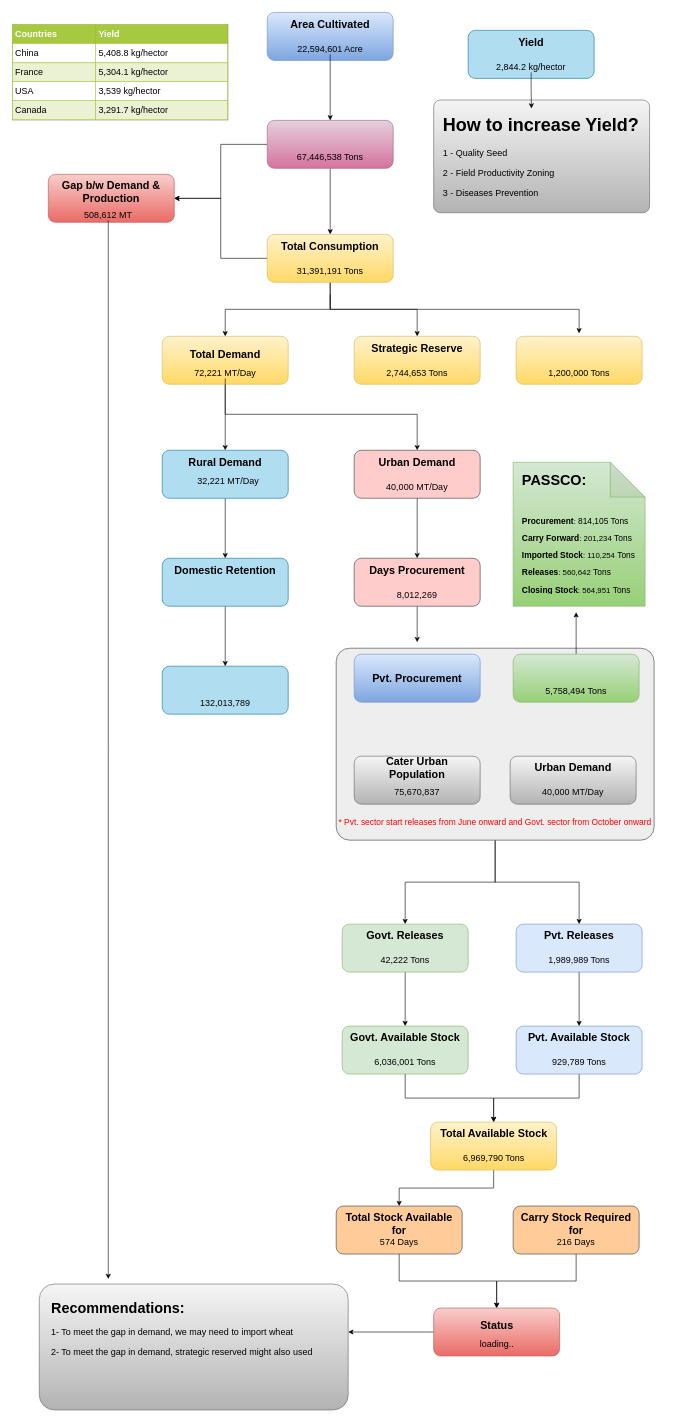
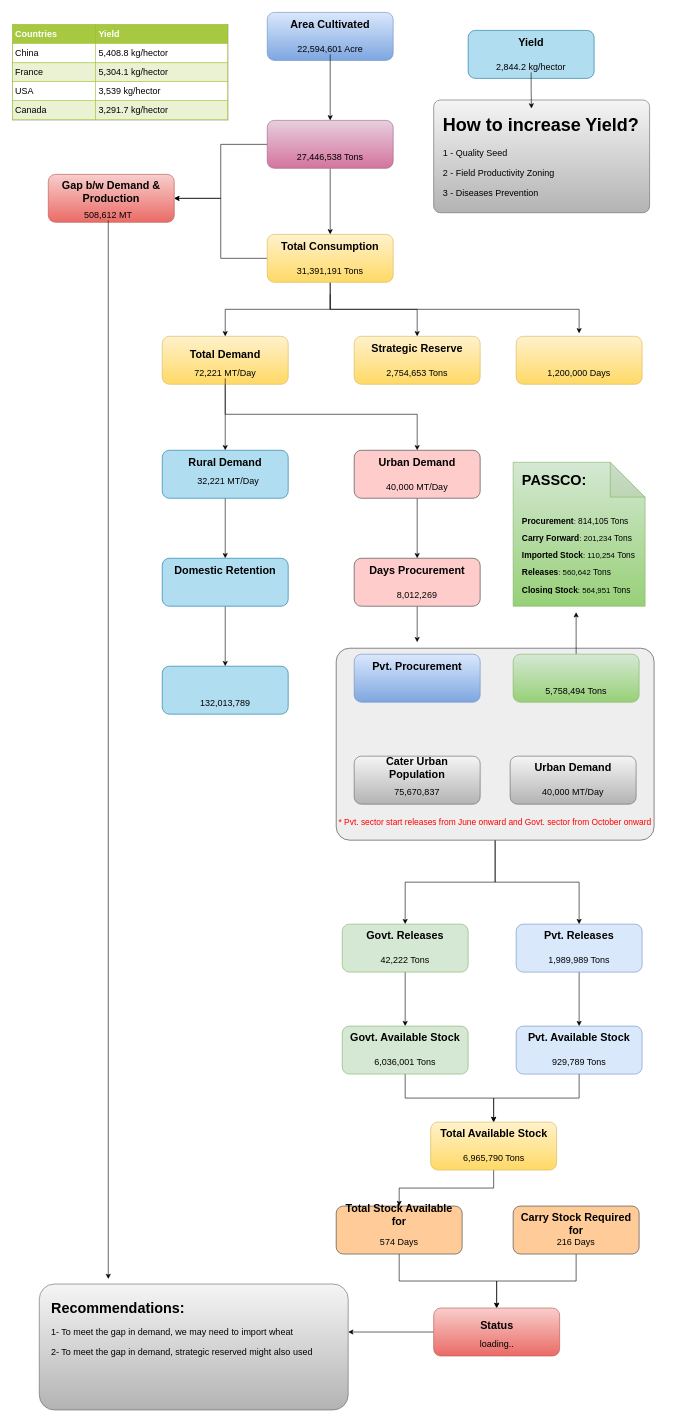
node "67,446,538 Tons": label "67,446,538 Tons" -> "27,446,538 Tons"
node "2,744,653 Tons": label "2,744,653 Tons" -> "2,754,653 Tons"
node "1,200,000 Tons": label "1,200,000 Tons" -> "1,200,000 Days"
node "Pvt. Procurement": moved (417, 678) -> (417, 666)
node "6,969,790 Tons": label "6,969,790 Tons" -> "6,965,790 Tons"
node "Total Stock Available for": moved (399, 1224) -> (399, 1215)
